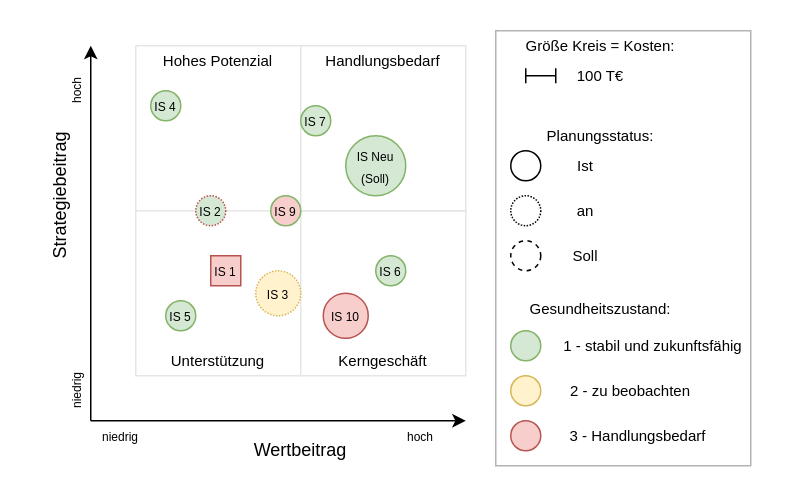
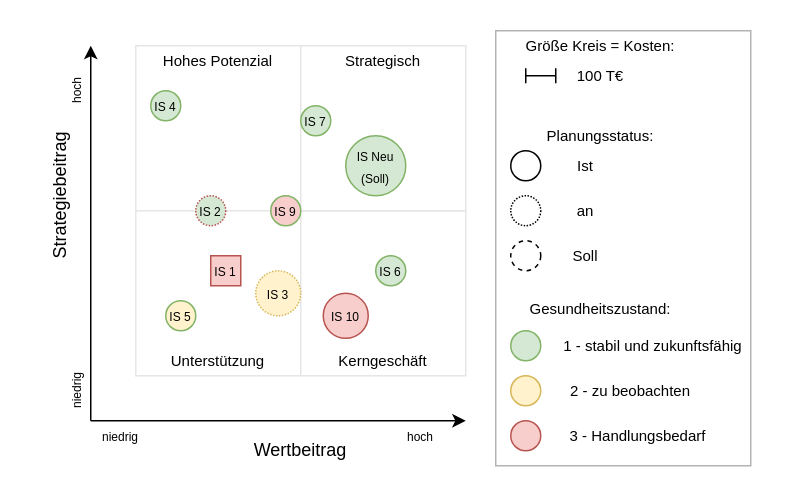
node "Handlungsbedarf": label "Handlungsbedarf" -> "Strategisch"
node "IS 5": fillcolor #d5e8d4 -> #fff2cc
